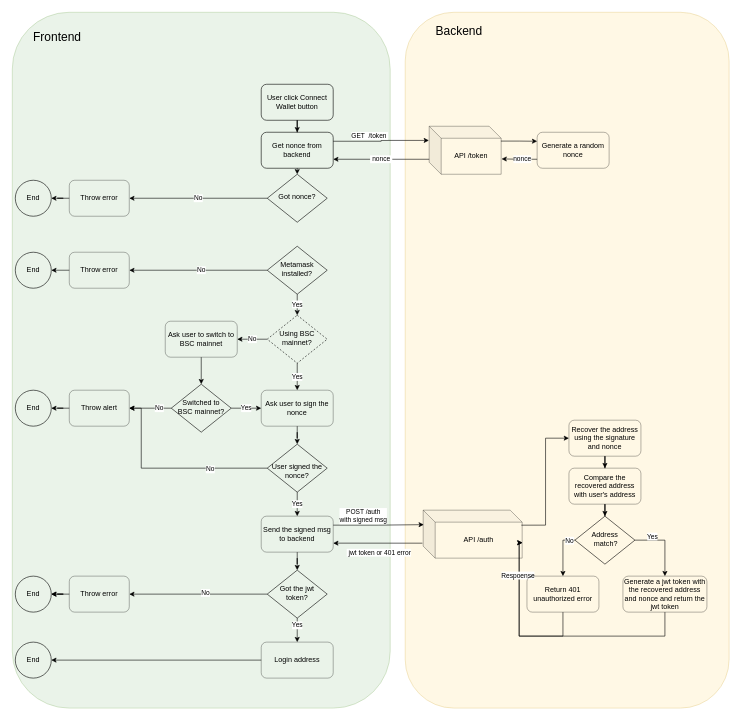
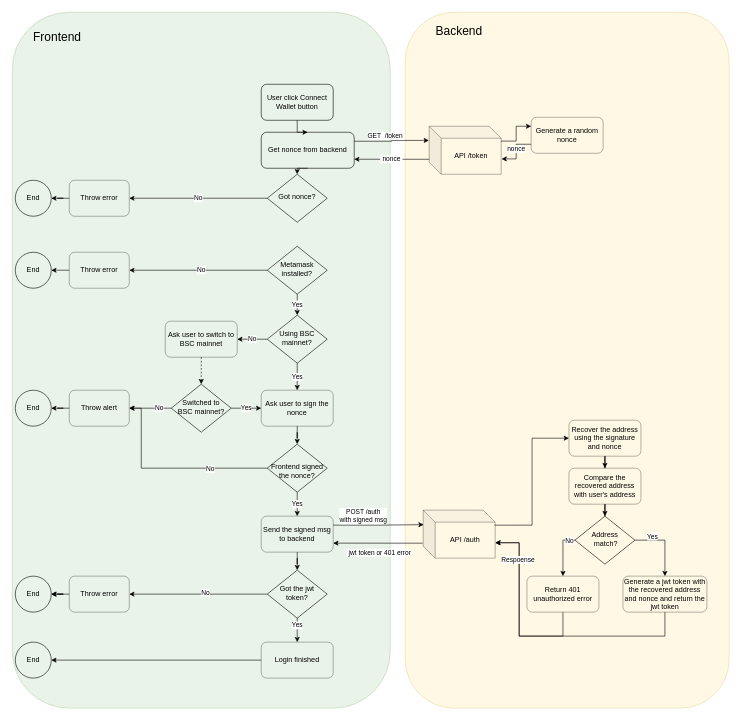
node "Get nonce from backend": size 72x36 -> 93x36
node "Generate a random nonce": moved (573, 150) -> (567, 135)
node "Using BSC mainnet?": style dashed -> solid
edge "Ask user to switch to BSC mainnet" -> "Switched to BSC mainnet?": style solid -> dashed
node "User signed the nonce?": label "User signed the nonce?" -> "Frontend signed the nonce?"
node "API /auth": size 99x48 -> 72x48
node "Login address": label "Login address" -> "Login finished"
